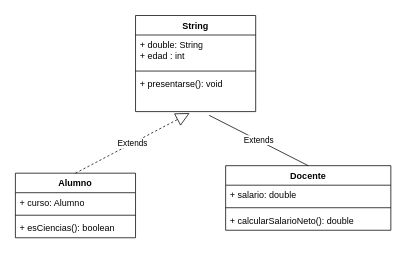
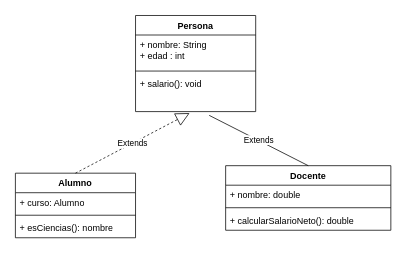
node "String": label "String" -> "Persona"
node "+ double: String + edad : int": label "+ double: String + edad : int" -> "+ nombre: String + edad : int"
node "+ presentarse(): void": label "+ presentarse(): void" -> "+ salario(): void"
node "+ salario: double": label "+ salario: double" -> "+ nombre: double"
node "+ esCiencias(): boolean": label "+ esCiencias(): boolean" -> "+ esCiencias(): nombre"
